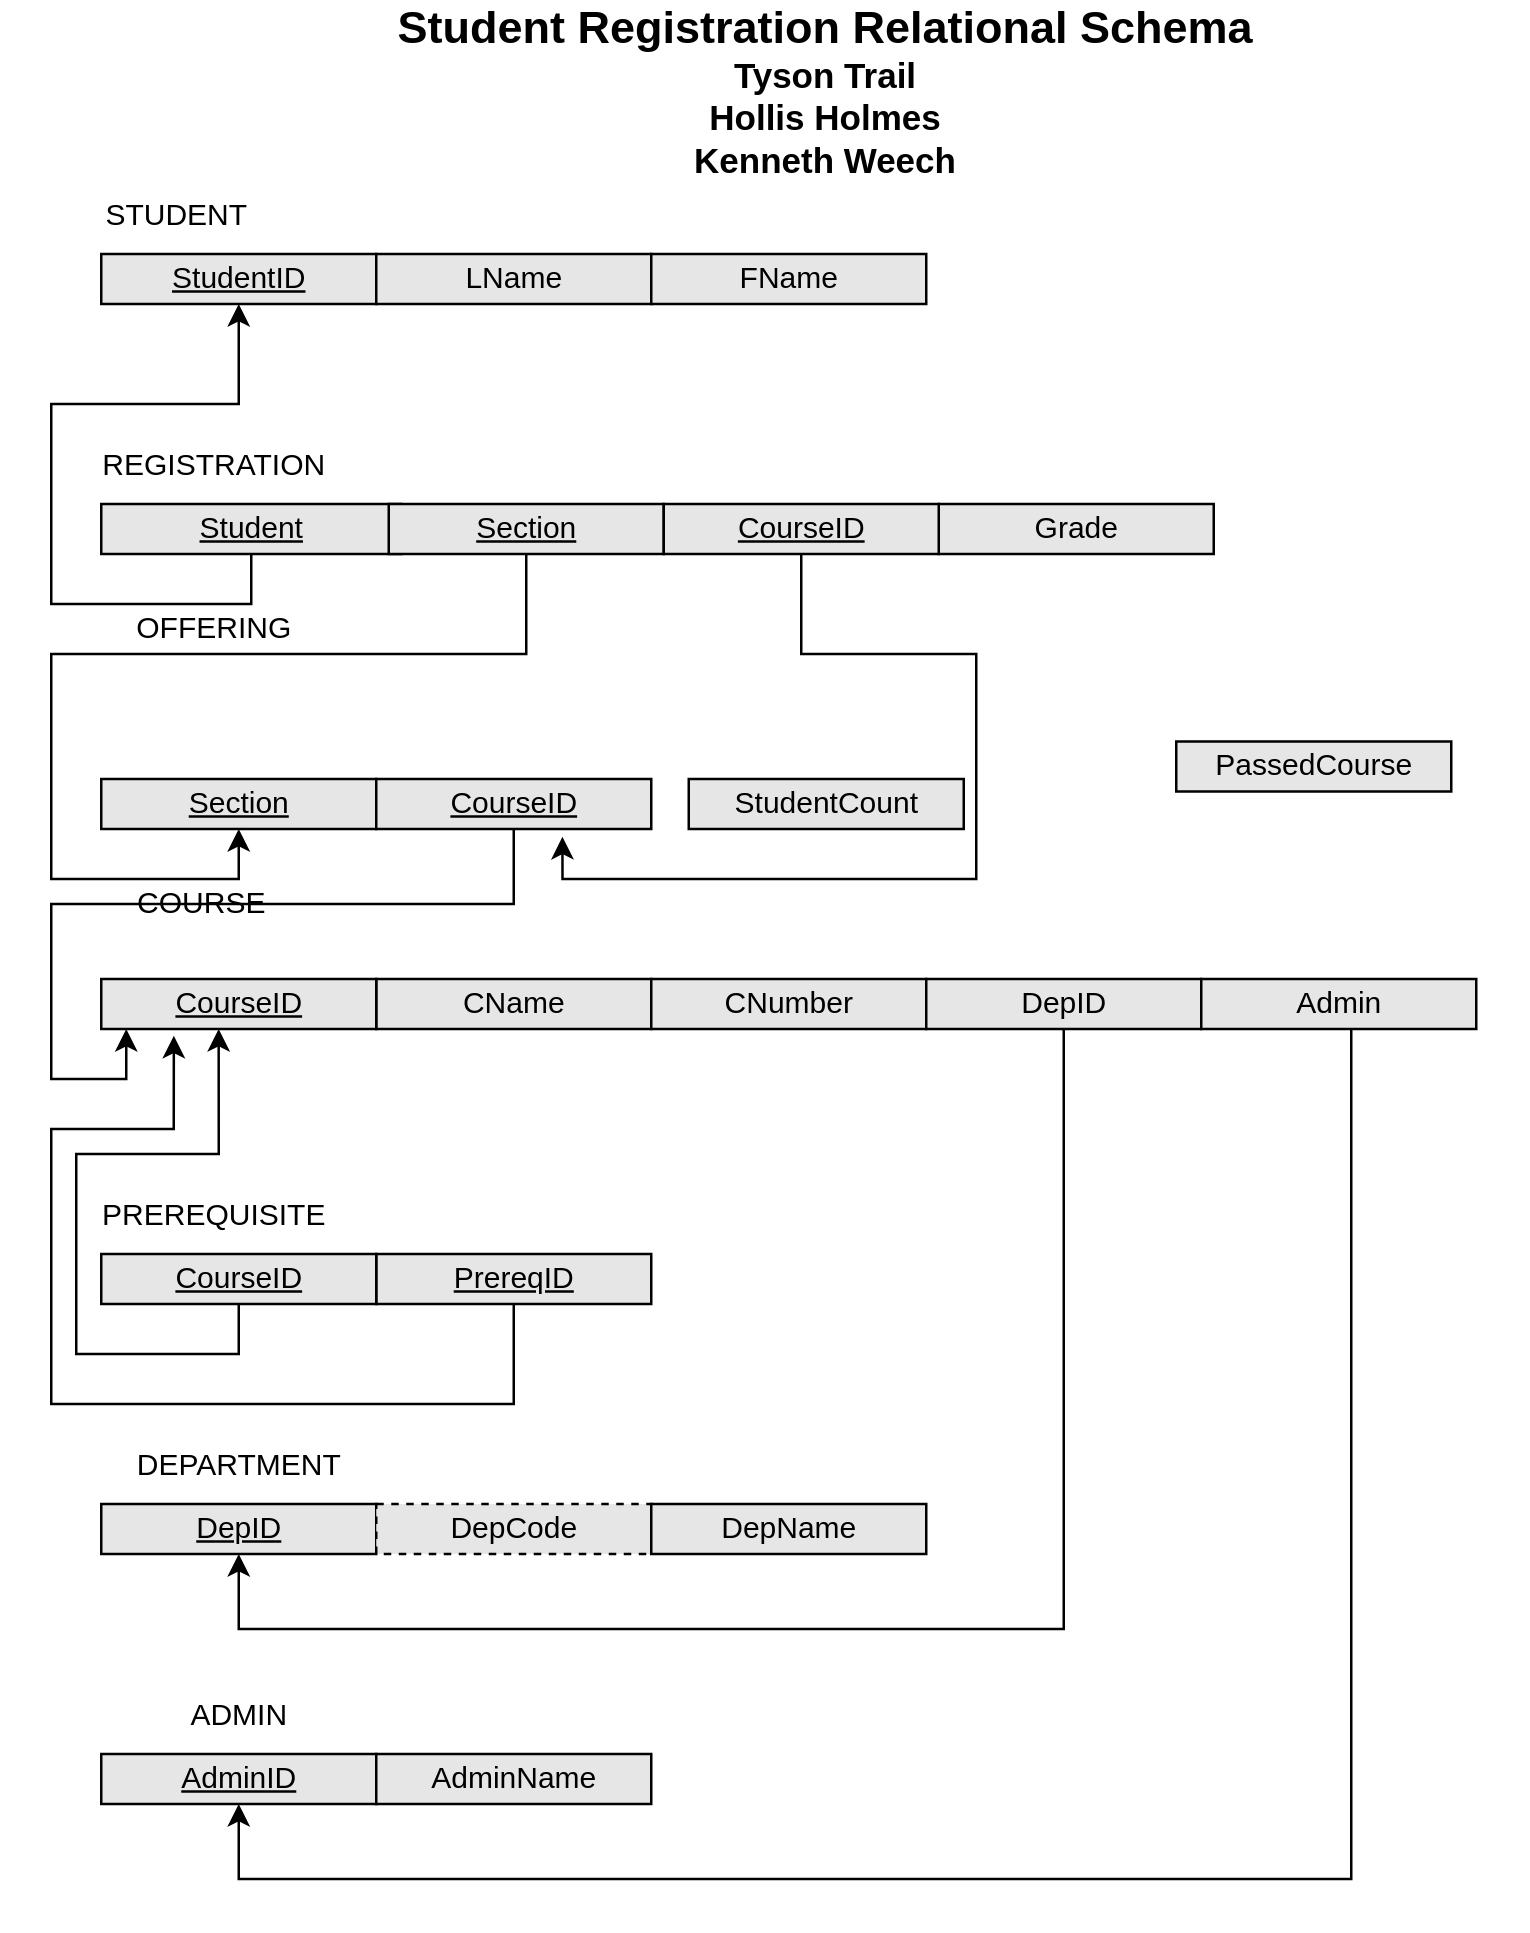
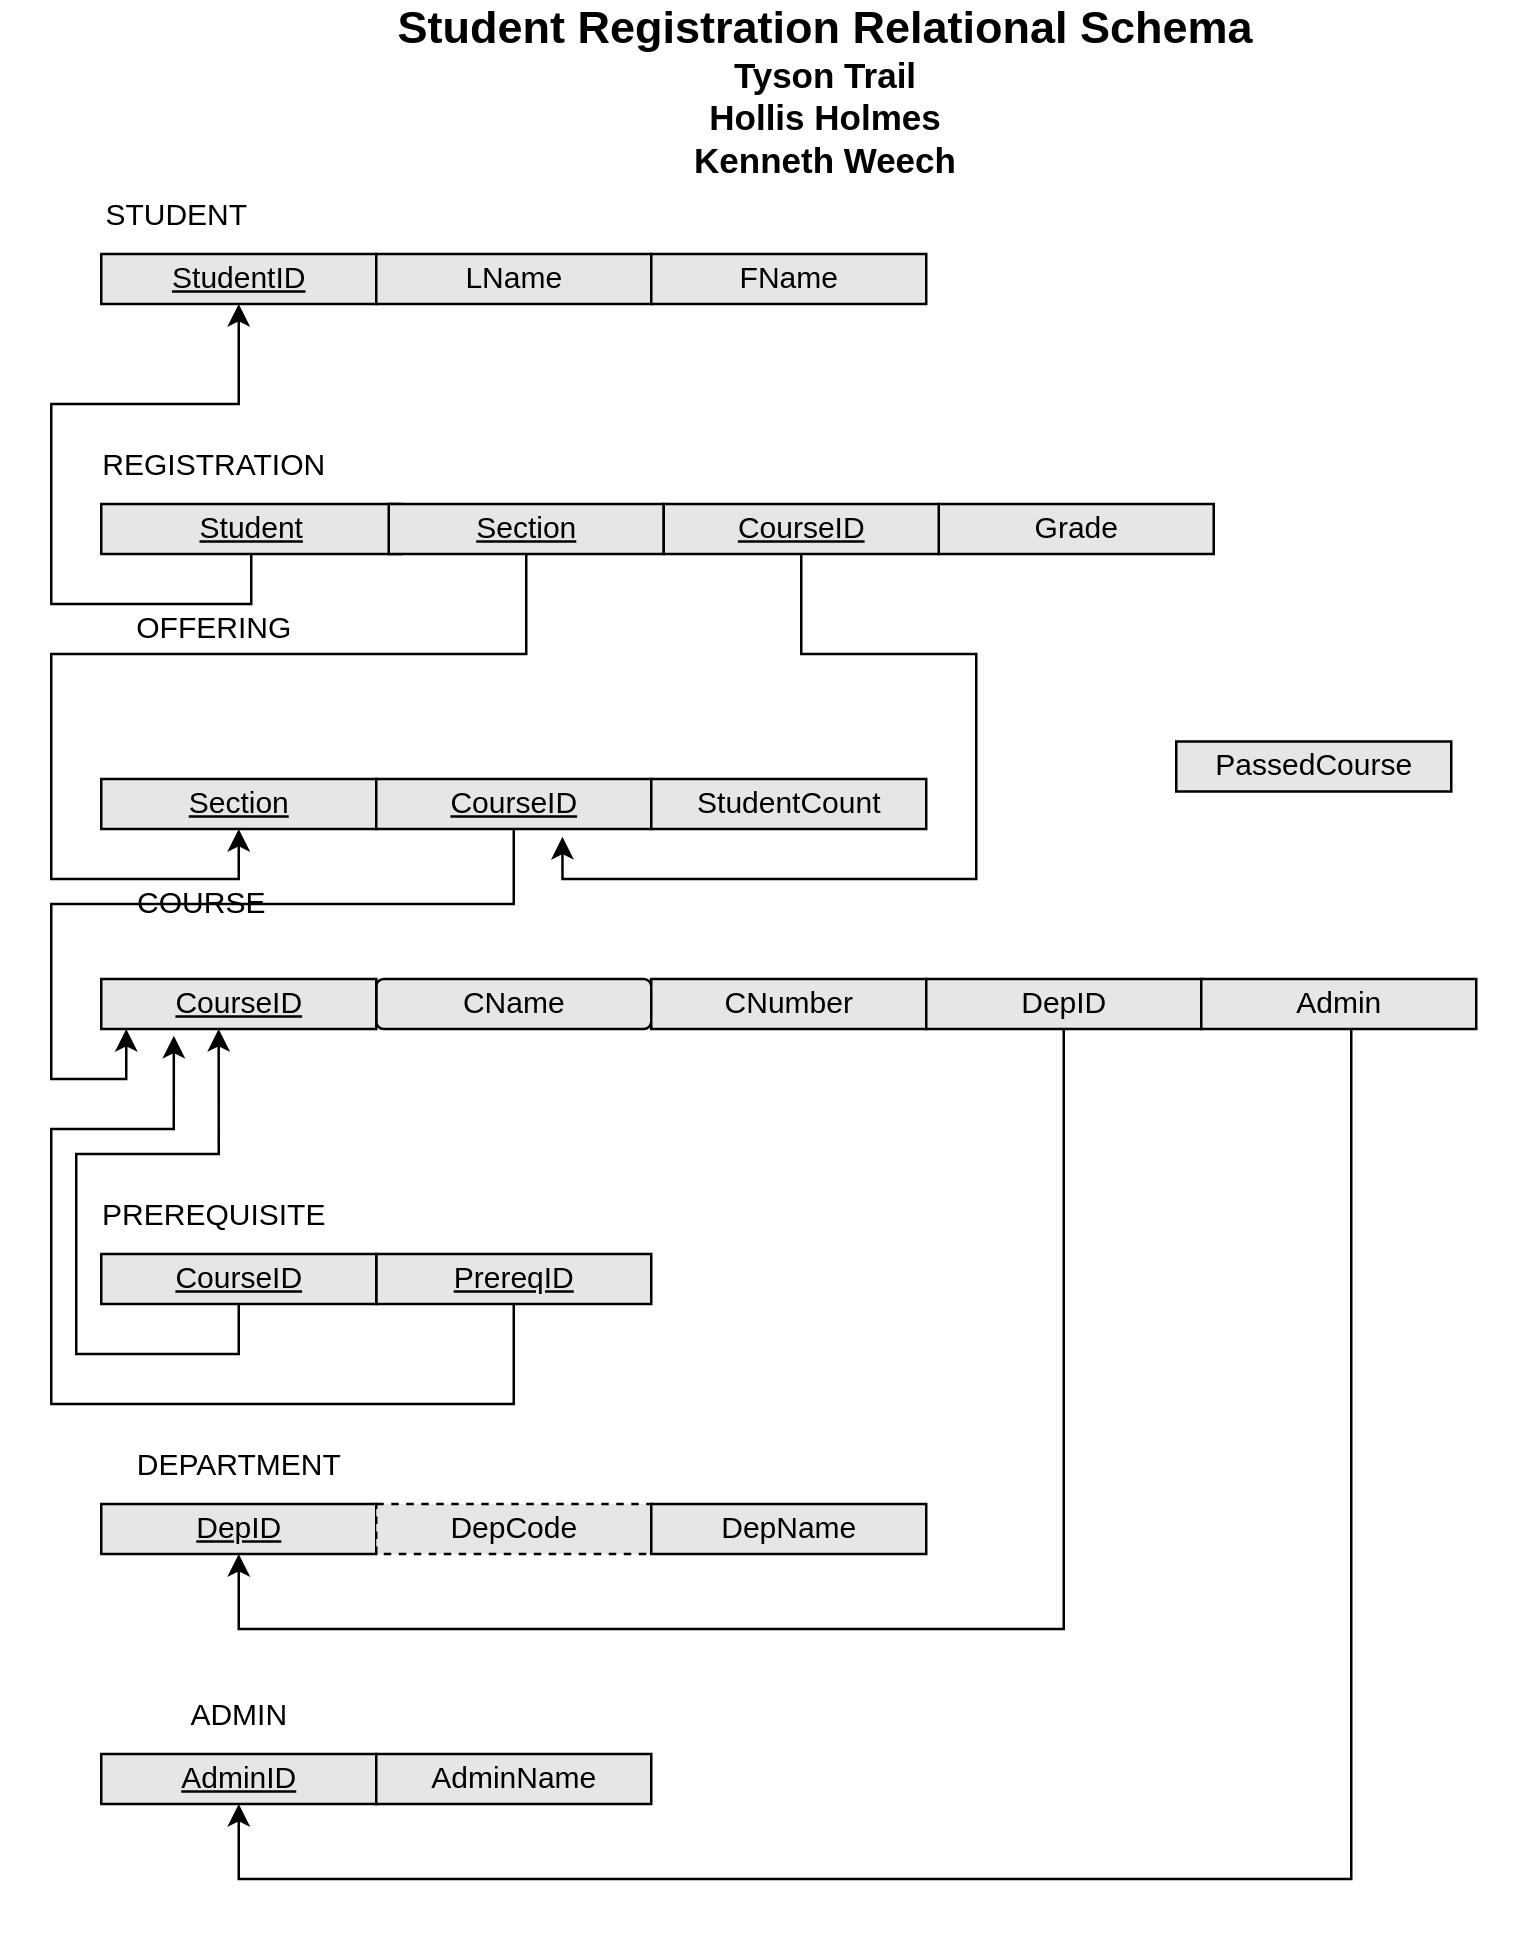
node "StudentCount": moved (826, 804) -> (789, 804)
node "CName": shape rectangle -> rounded rectangle
